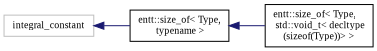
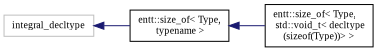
node "integral_constant": label "integral_constant" -> "integral_decltype"
